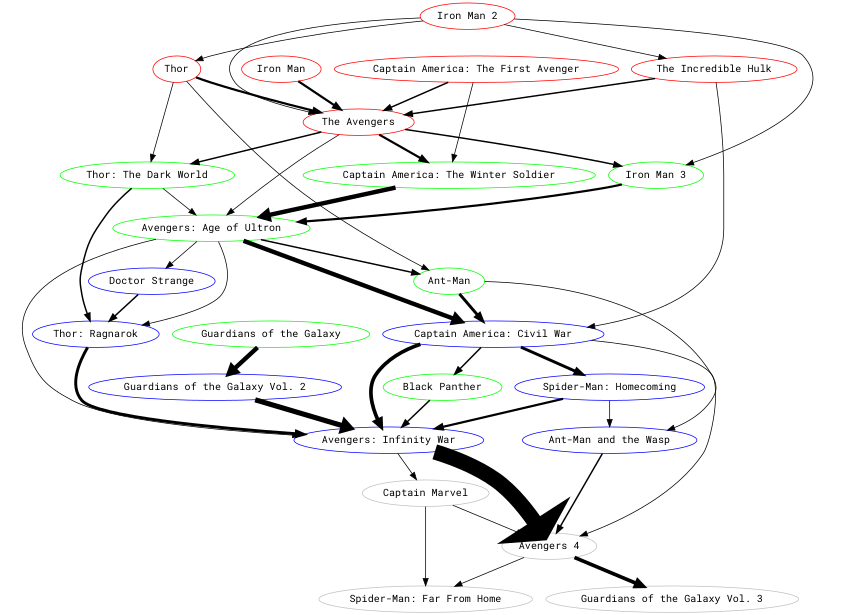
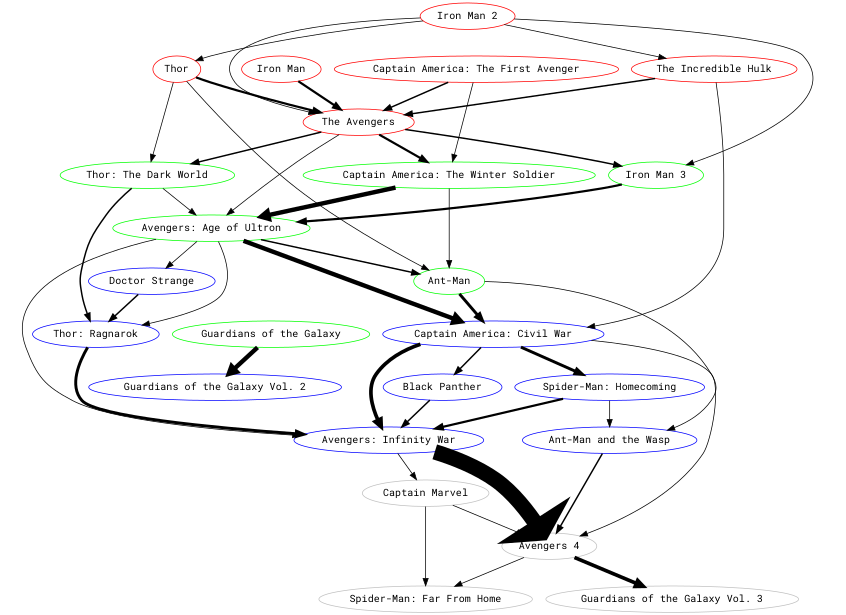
edge "Captain America: The Winter Soldier" -> "Ant-Man": added
node "Black Panther": color green -> blue
edge "Guardians of the Galaxy Vol. 2" -> "Avengers: Infinity War": removed
